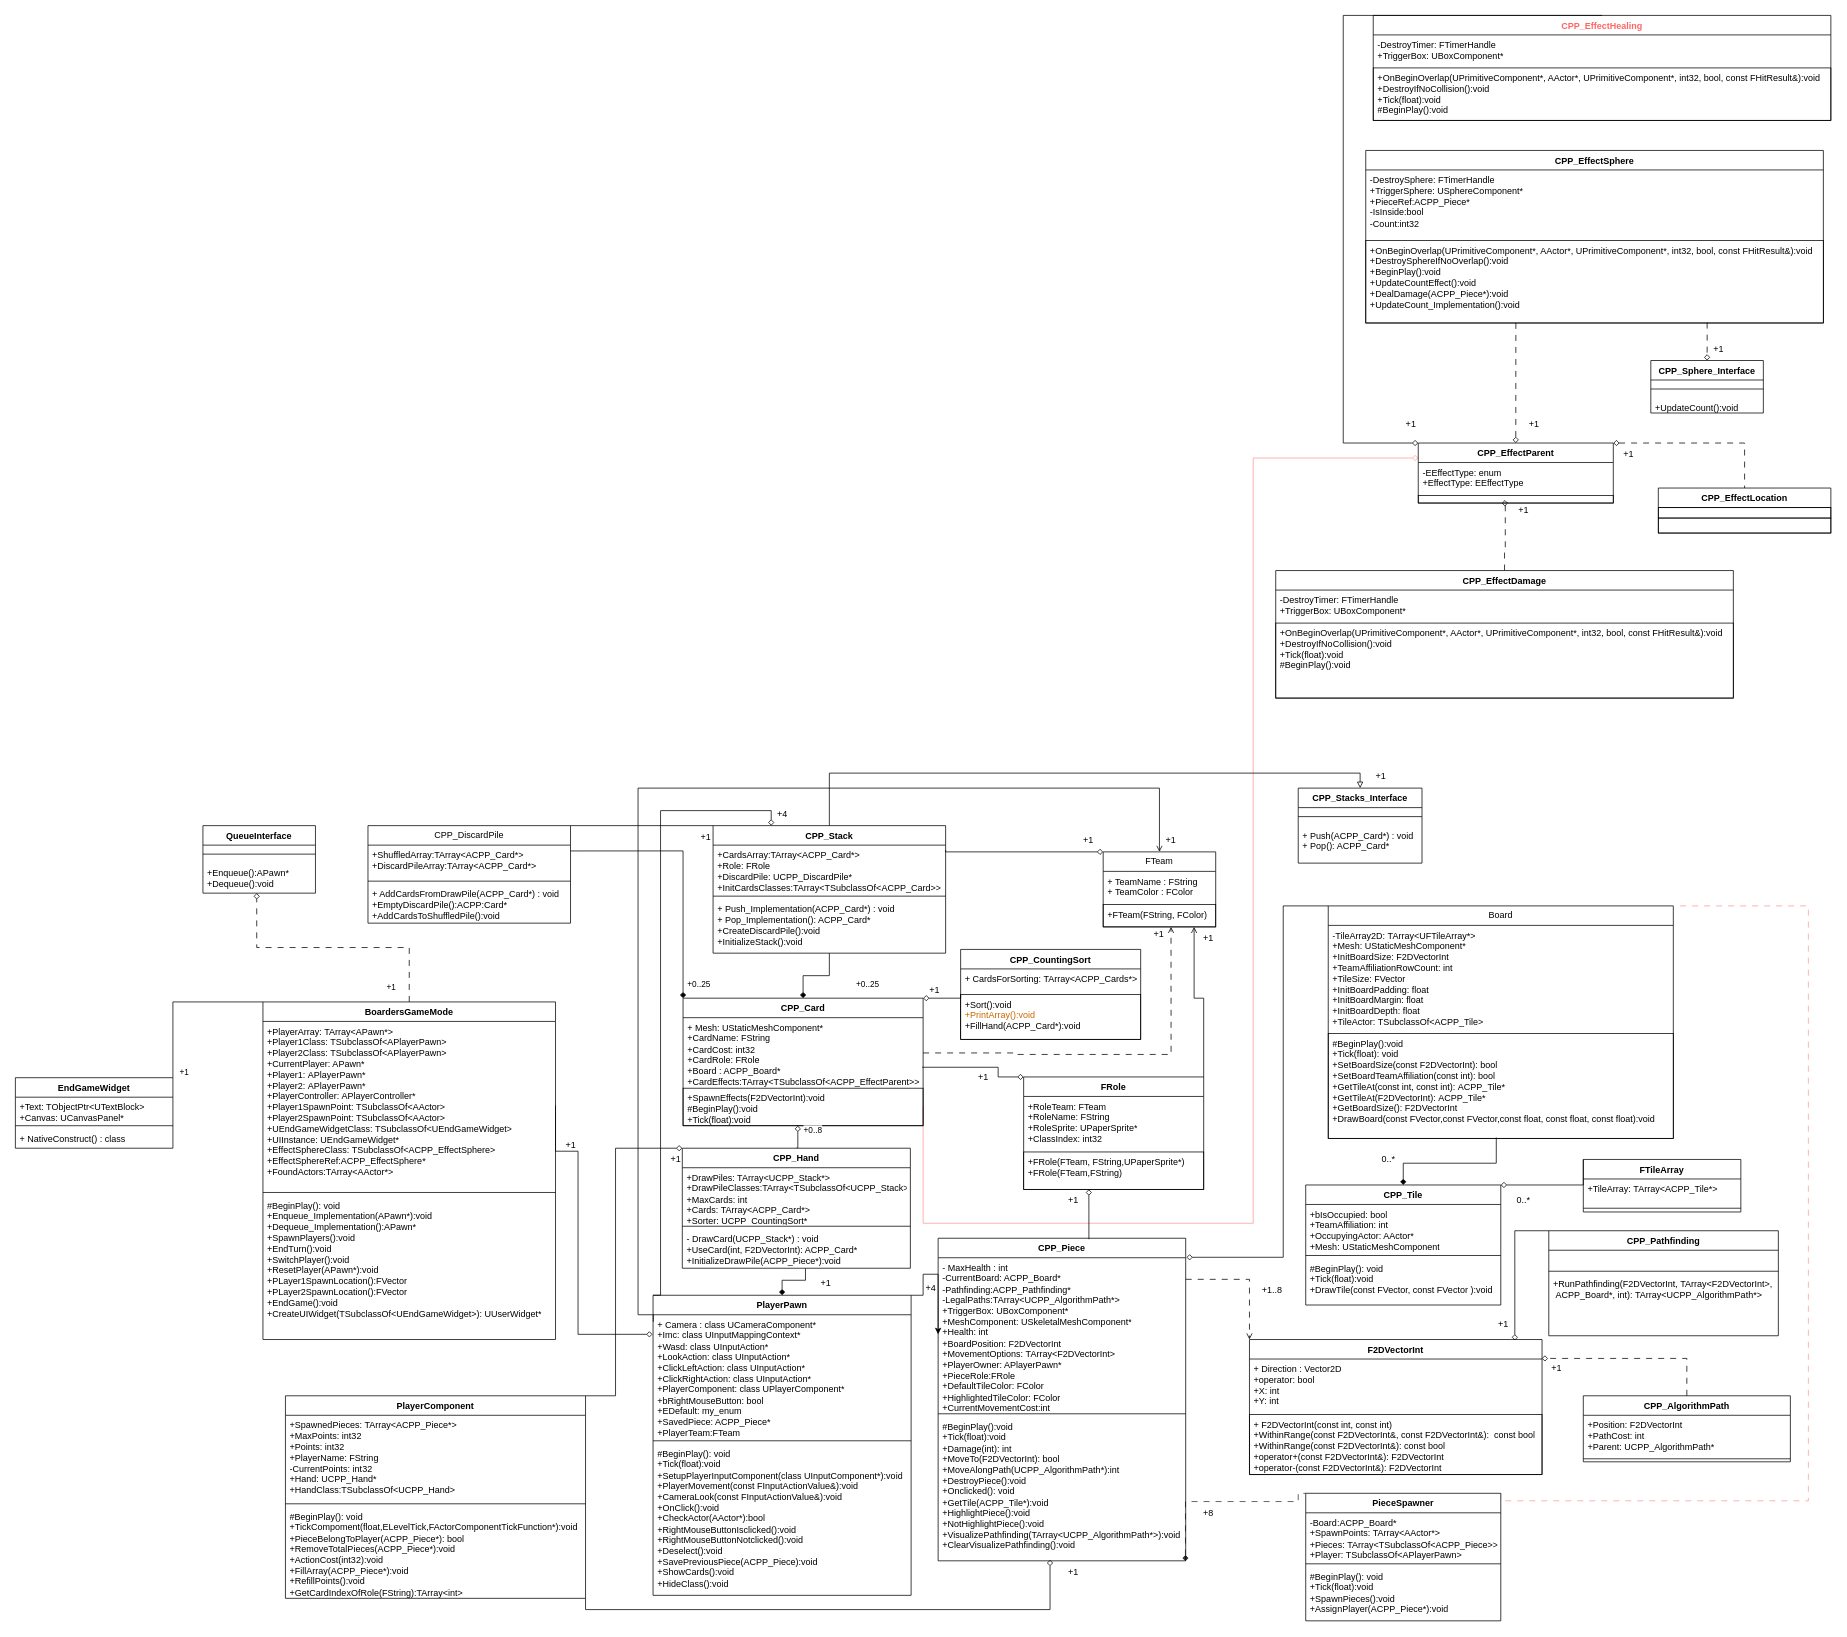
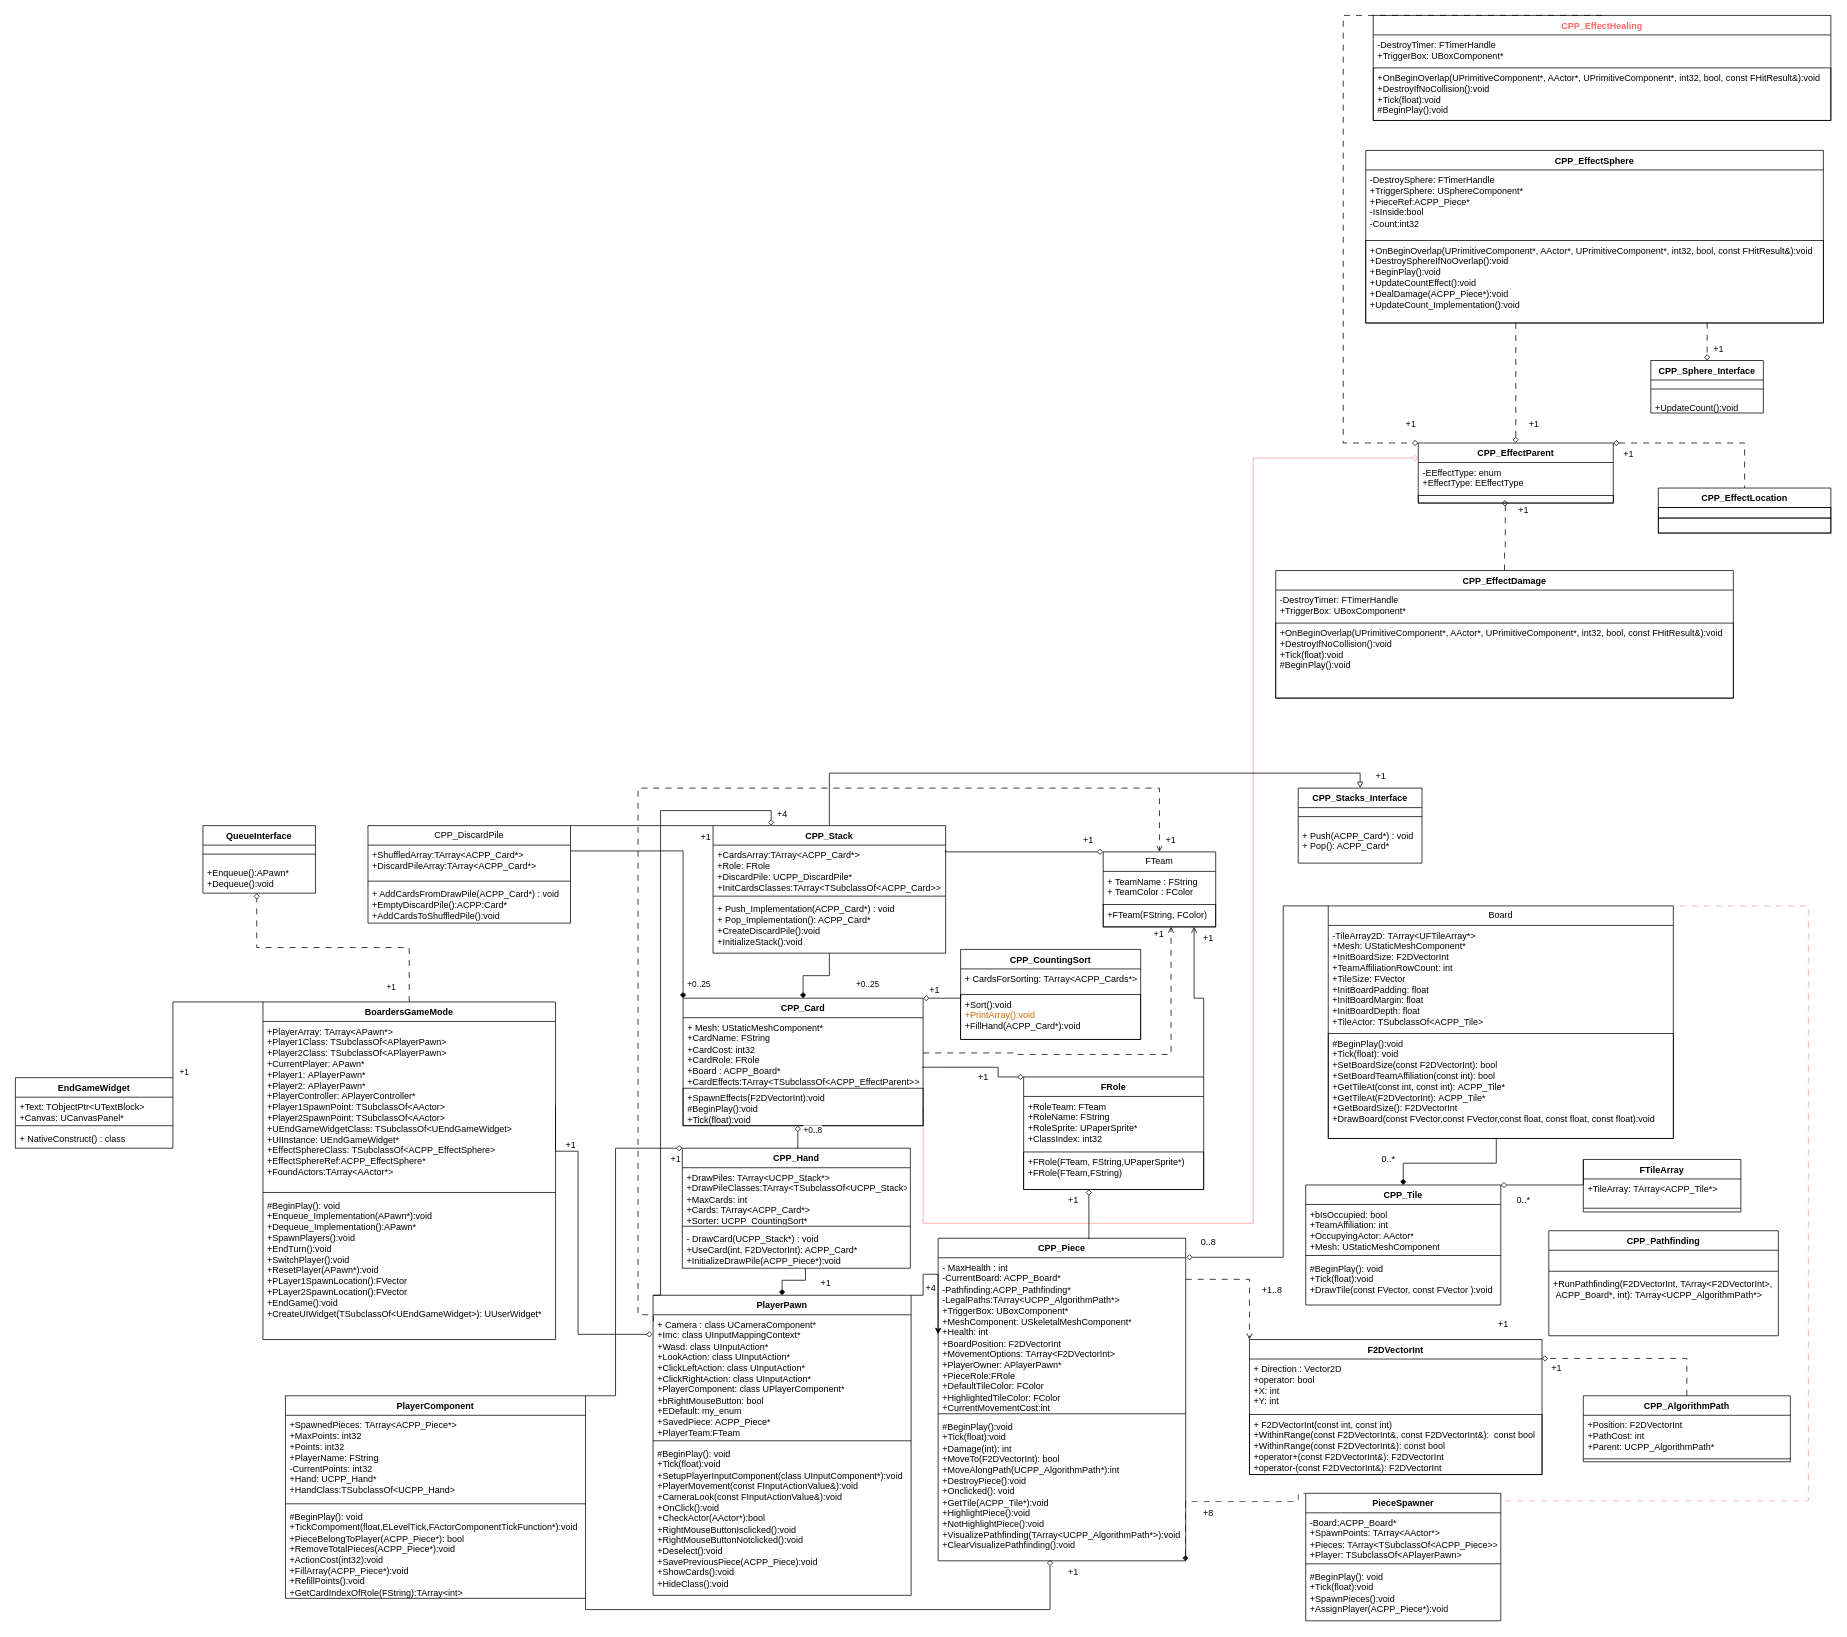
edge "CPP_EffectHealing" -> "CPP_EffectParent": style solid -> dashed
edge "PlayerPawn" -> "FTeam": style solid -> dashed
node "0..8": added
edge "CPP_Pathfinding" -> "F2DVectorInt": removed
